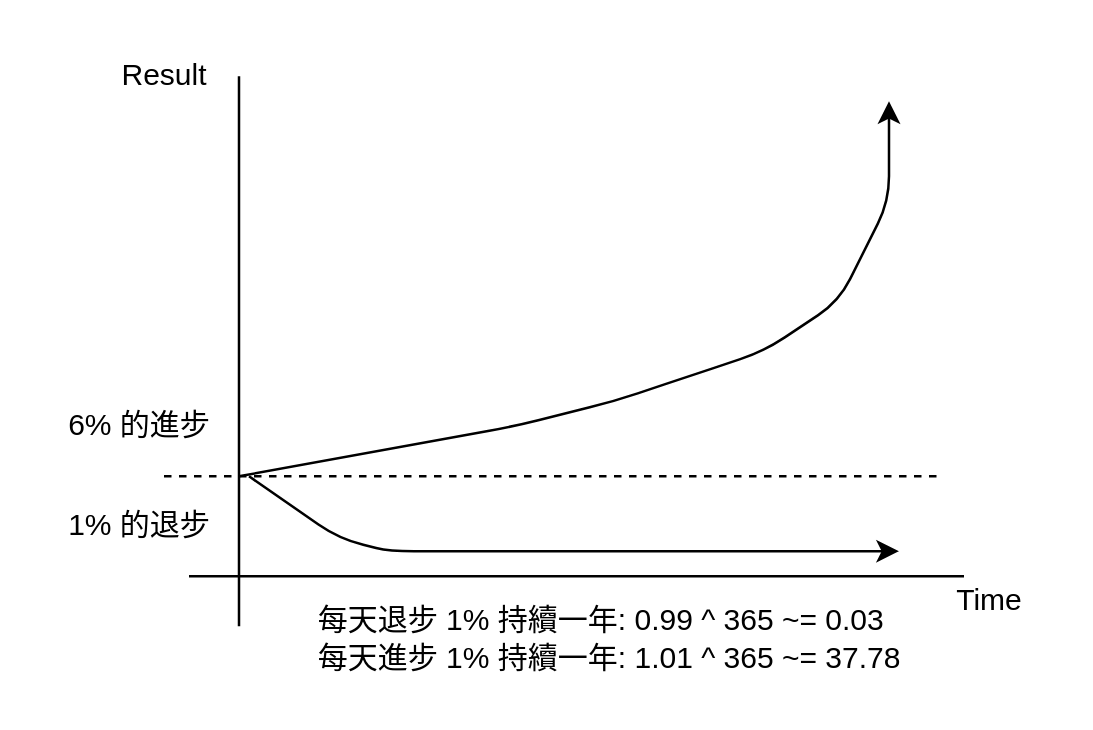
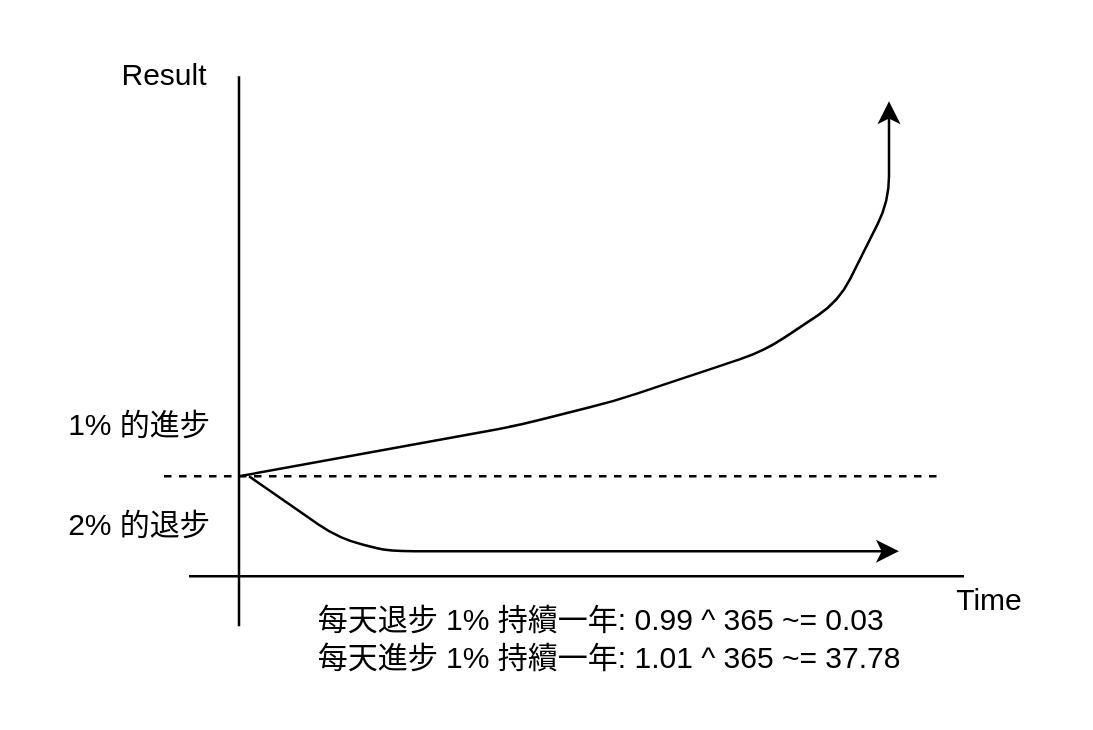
node "6% 的進步": label "6% 的進步" -> "1% 的進步"
node "1% 的退步": label "1% 的退步" -> "2% 的退步"
